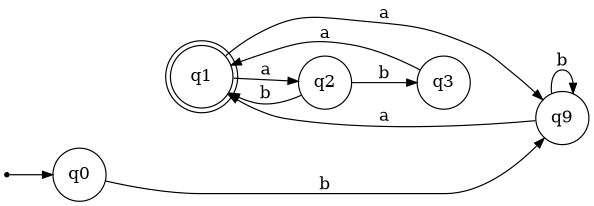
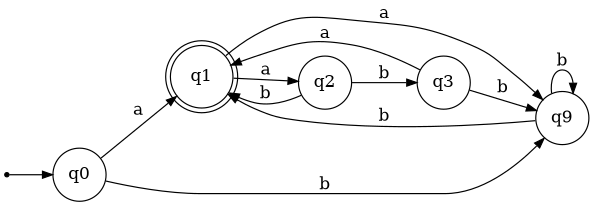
edge "q3" -> "q9": added, label "b"
edge "q9" -> "q1": label " a " -> " b "
edge "q0" -> "q1": added, label "a"
